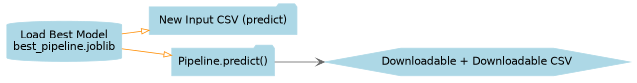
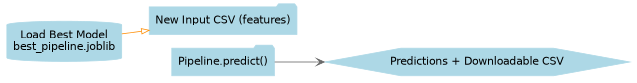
node "New Input CSV (predict)": label "New Input CSV (predict)" -> "New Input CSV (features)"
edge "Load Best Model best_pipeline.joblib" -> "Pipeline.predict()": removed
node "Downloadable + Downloadable CSV": label "Downloadable + Downloadable CSV" -> "Predictions + Downloadable CSV"
